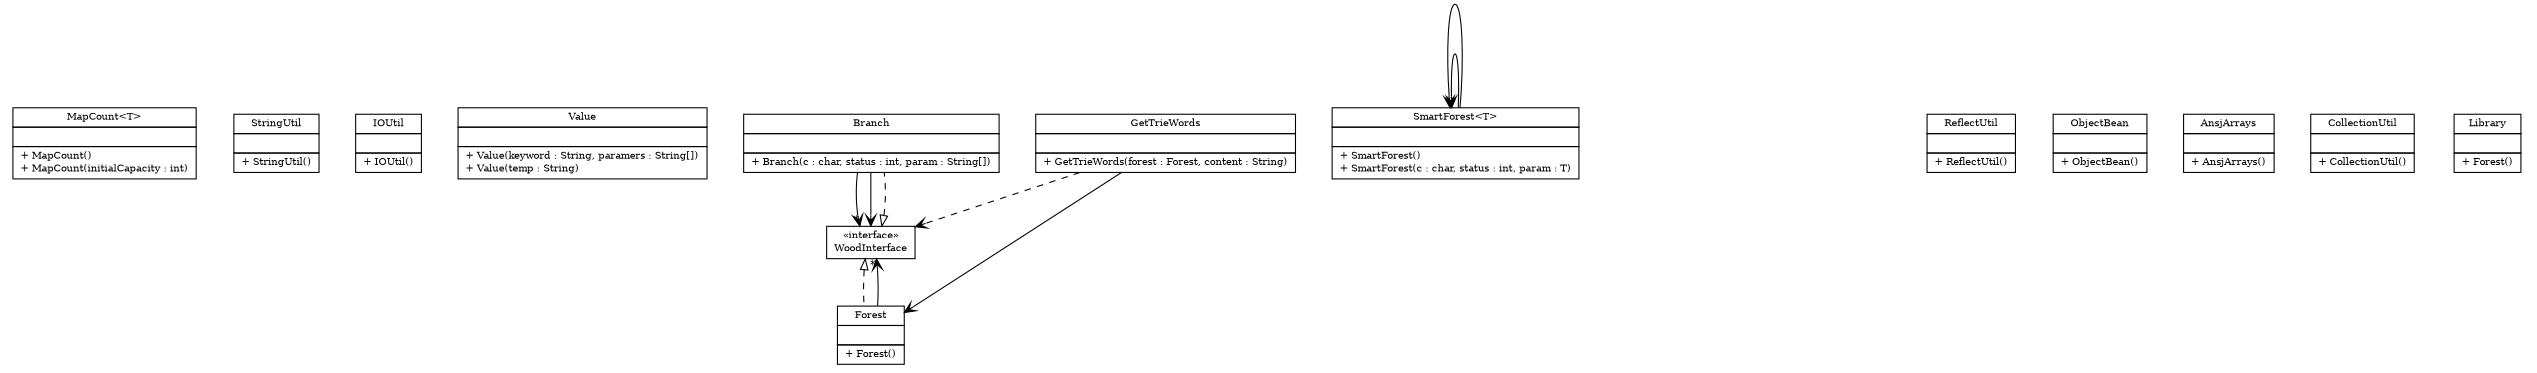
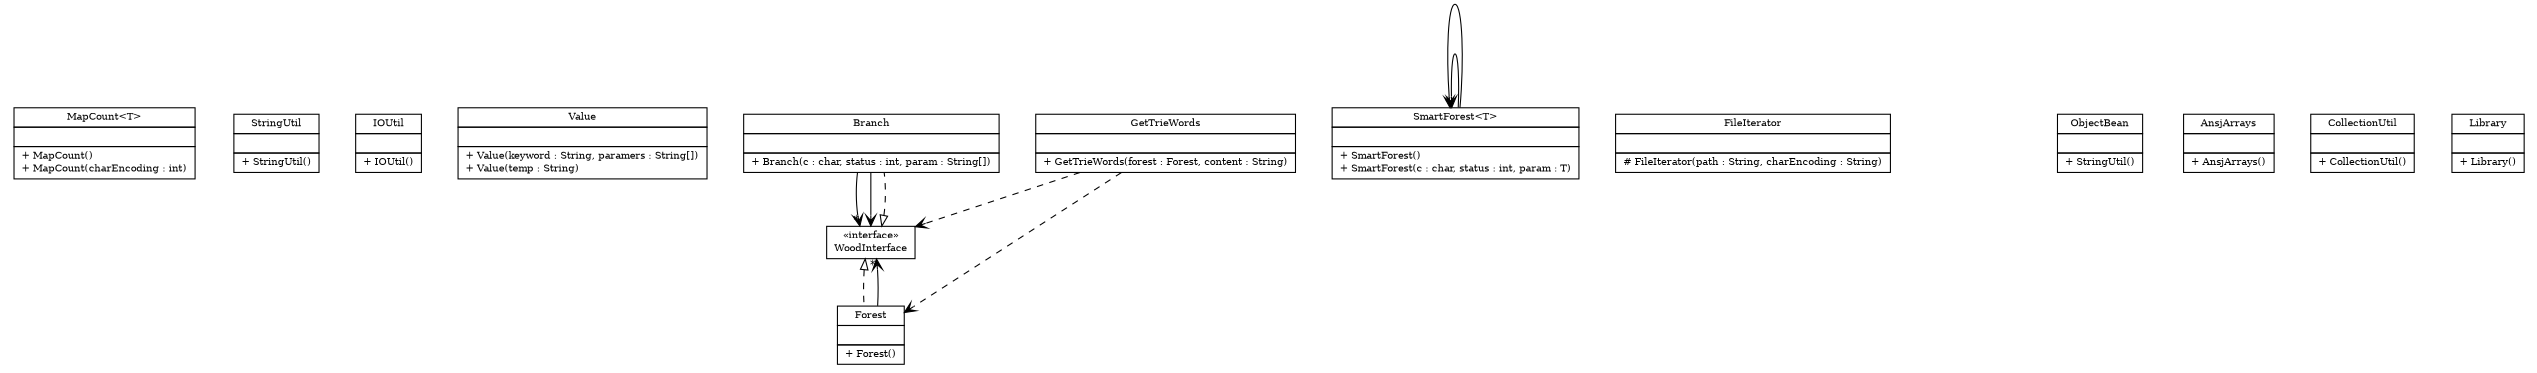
node "FileIterator": added
node "ReflectUtil": removed
node "ObjectBean": text "+ ObjectBean()" -> "+ StringUtil()"
node "Library": text "+ Forest()" -> "+ Library()"
node "MapCount<T>": text "+ MapCount(initialCapacity : int)" -> "+ MapCount(charEncoding : int)"
edge "GetTrieWords" -> "Forest": style solid -> dashed
